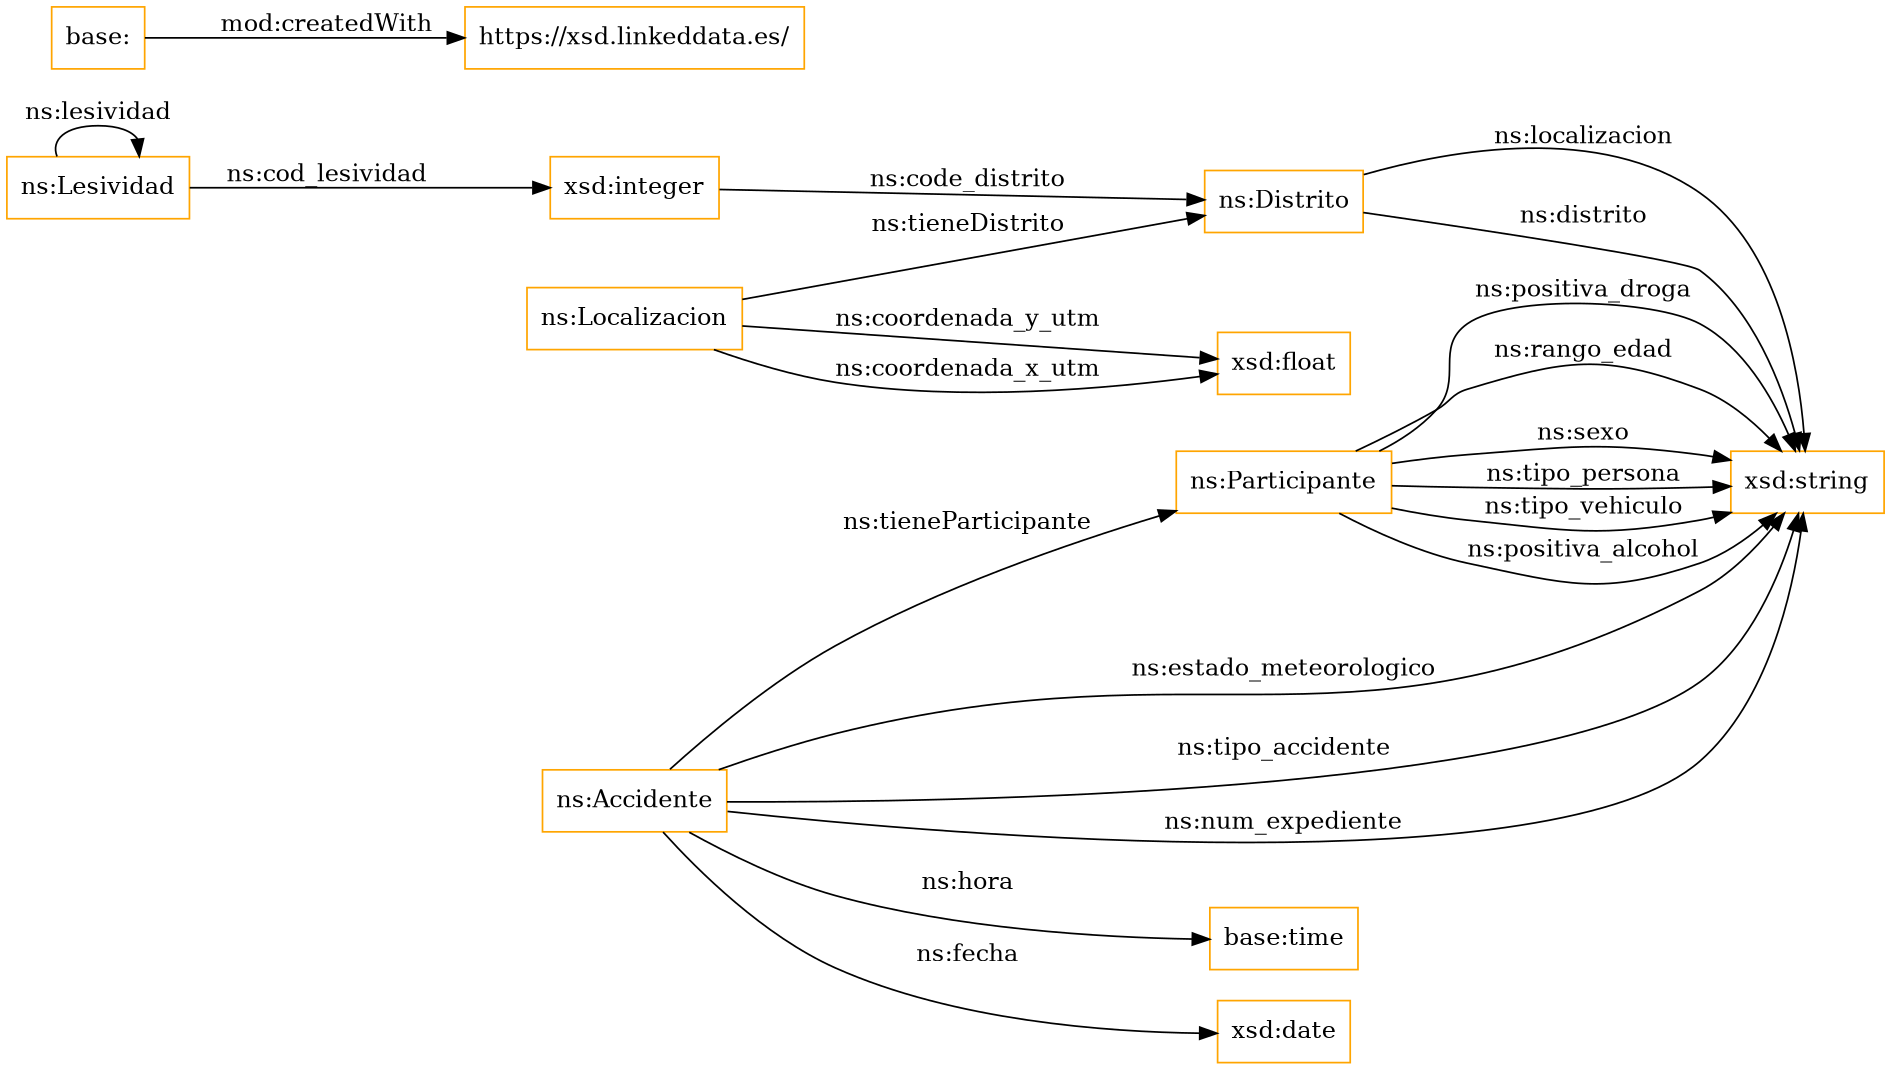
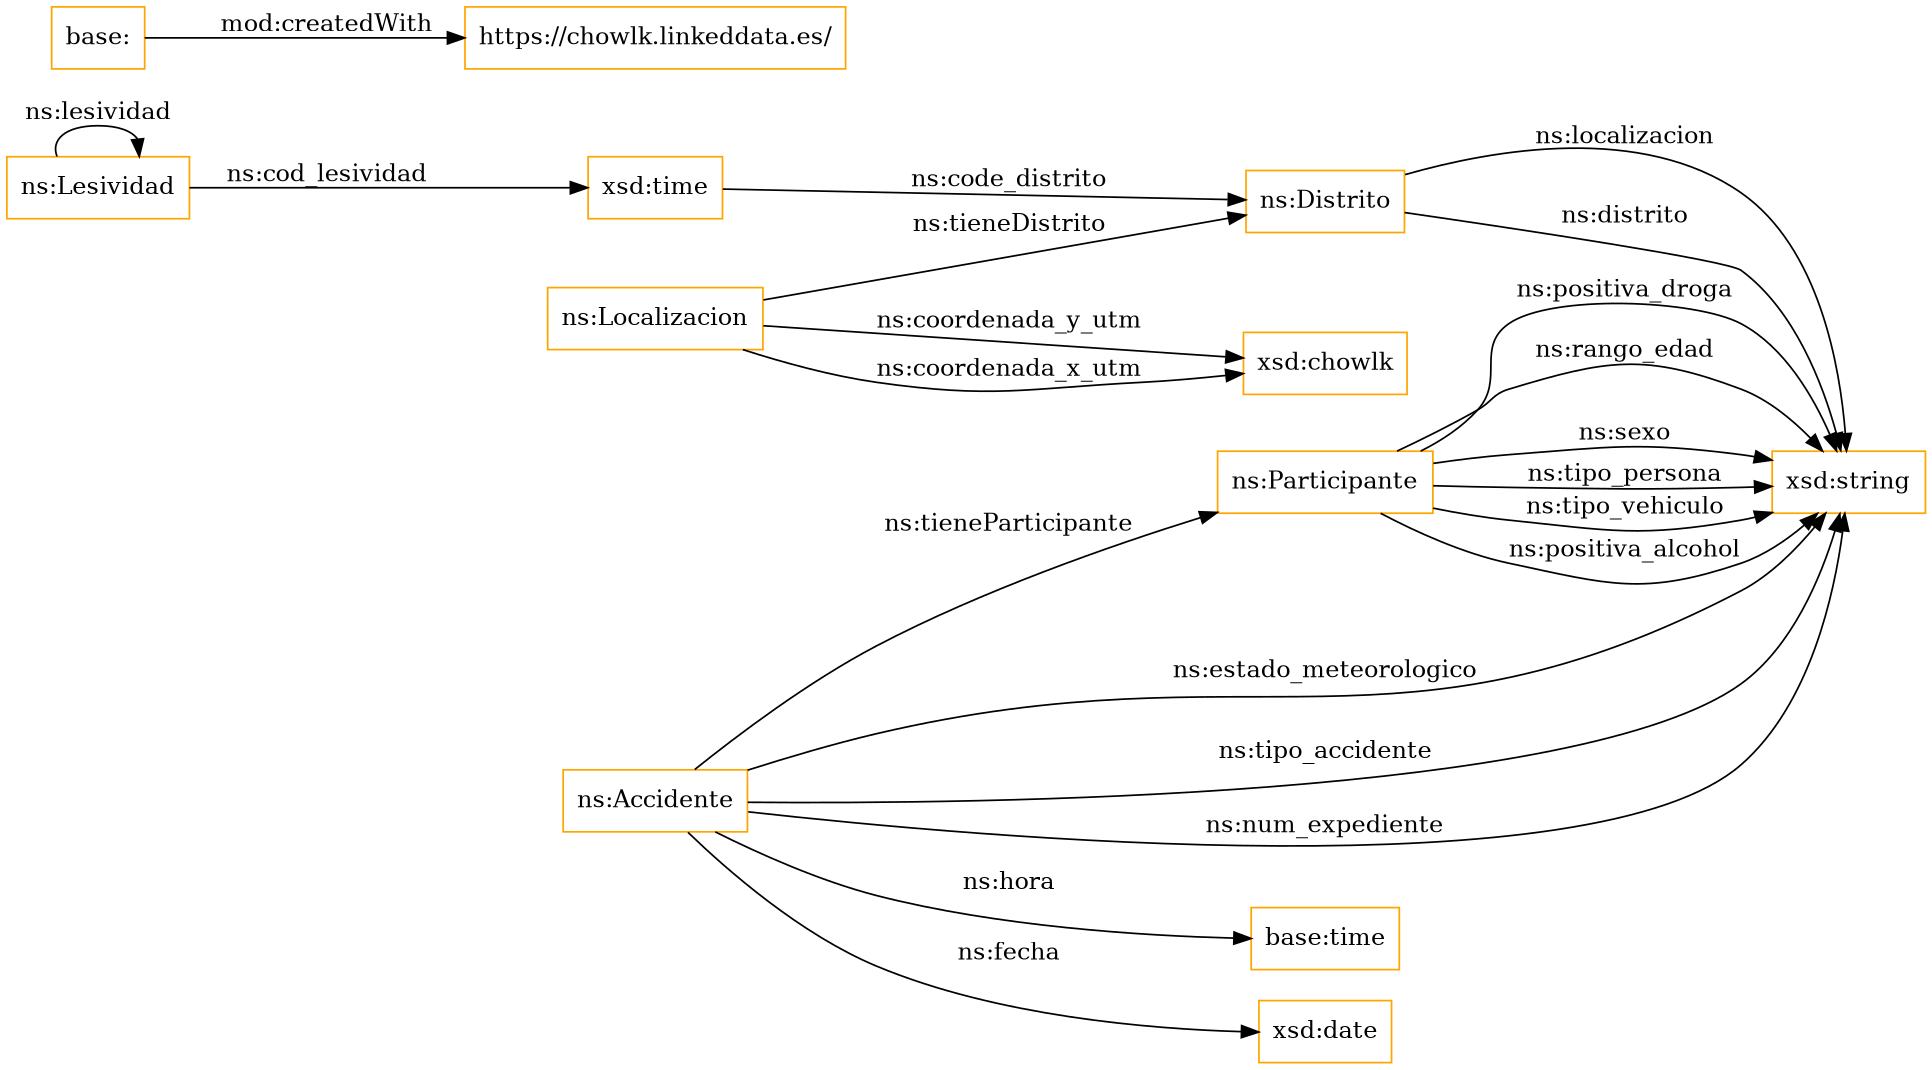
node "https://xsd.linkeddata.es/": label "https://xsd.linkeddata.es/" -> "https://chowlk.linkeddata.es/"
node "xsd:integer": label "xsd:integer" -> "xsd:time"
node "xsd:float": label "xsd:float" -> "xsd:chowlk"
